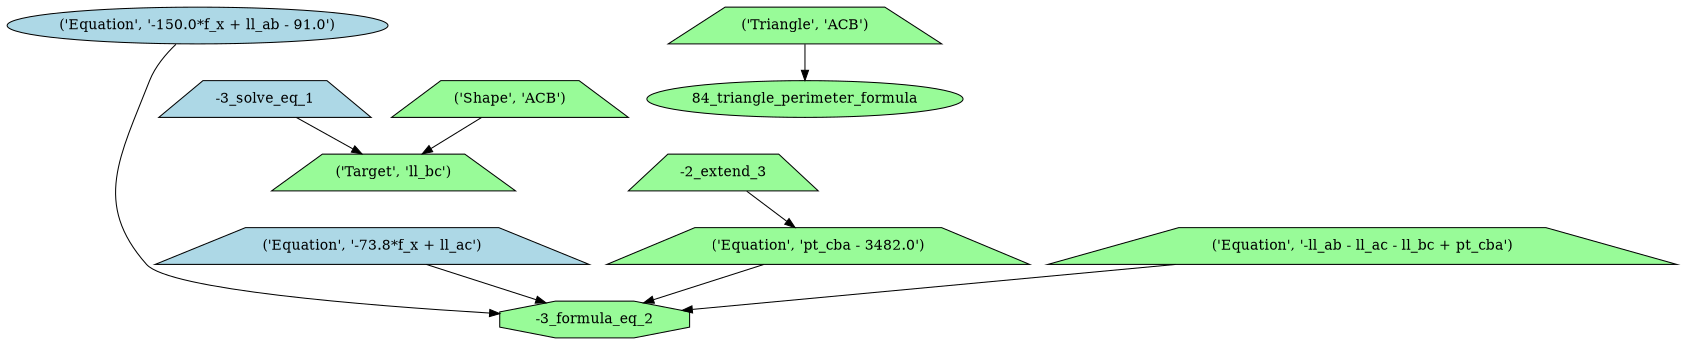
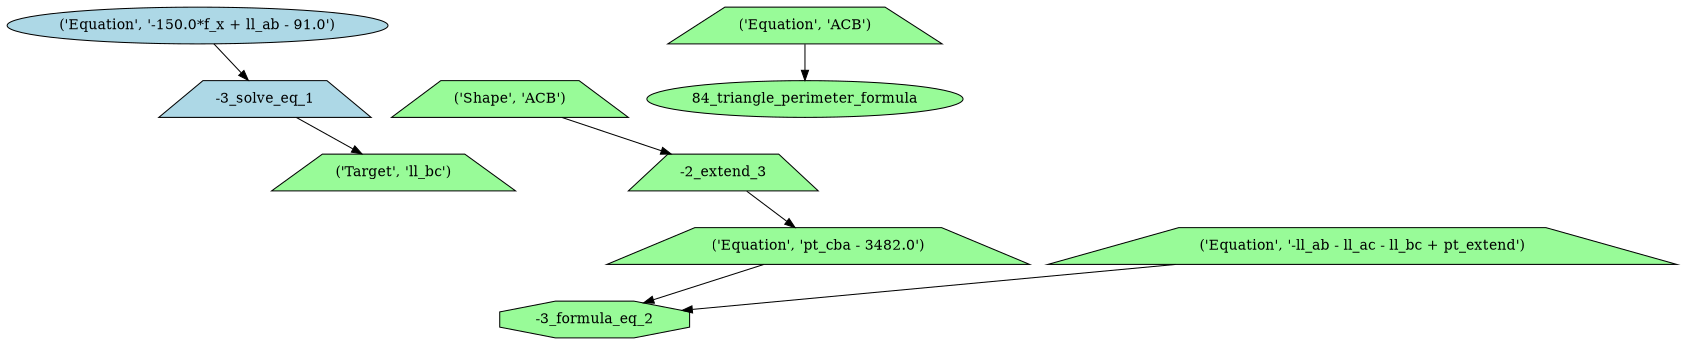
node "('Triangle', 'ACB')": label "('Triangle', 'ACB')" -> "('Equation', 'ACB')"
edge "('Shape', 'ACB')" -> "('Target', 'll_bc')": now "('Shape', 'ACB')" -> "-2_extend_3"
node "('Equation', '-73.8*f_x + ll_ac')": removed
node "('Equation', '-ll_ab - ll_ac - ll_bc + pt_cba')": label "('Equation', '-ll_ab - ll_ac - ll_bc + pt_cba')" -> "('Equation', '-ll_ab - ll_ac - ll_bc + pt_extend')"
edge "('Equation', '-150.0*f_x + ll_ab - 91.0')" -> "-3_formula_eq_2": now "('Equation', '-150.0*f_x + ll_ab - 91.0')" -> "-3_solve_eq_1"
